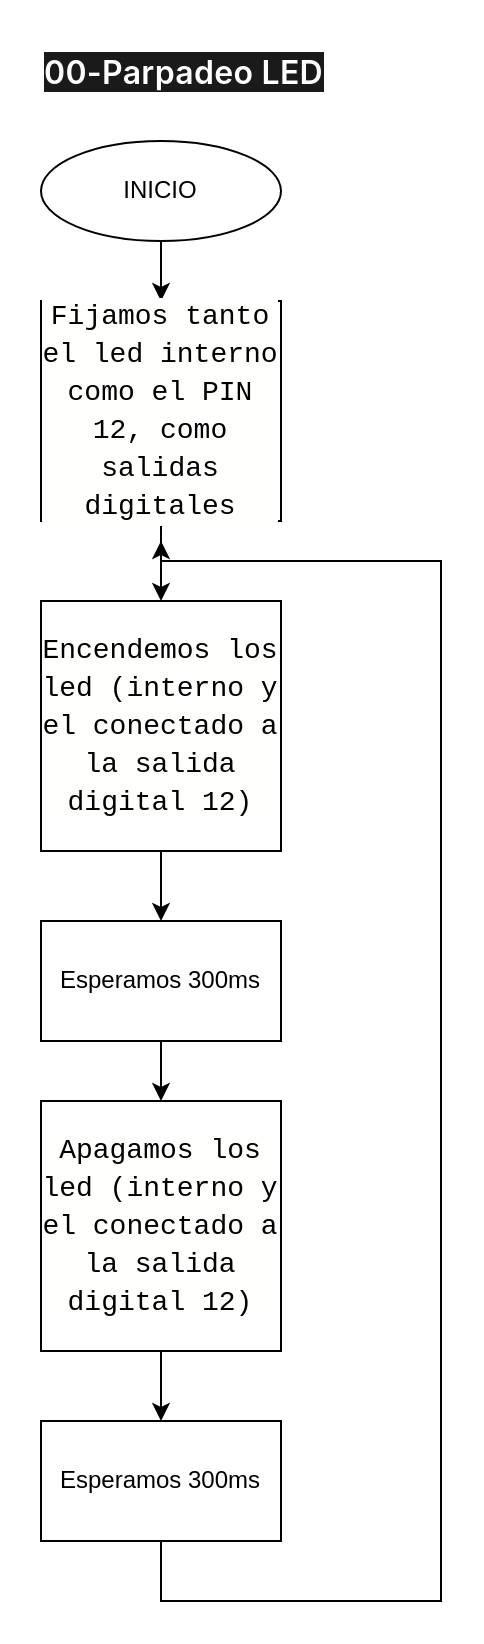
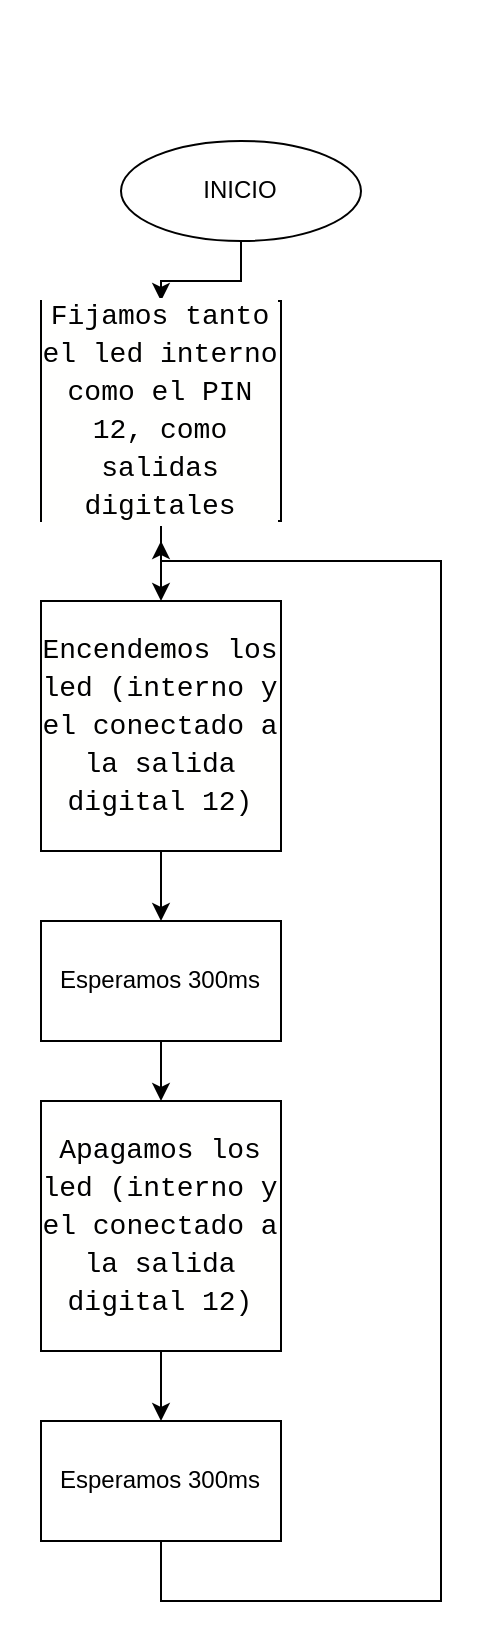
node "00-Parpadeo LED": removed
node "INICIO": moved (161, 191) -> (241, 191)
